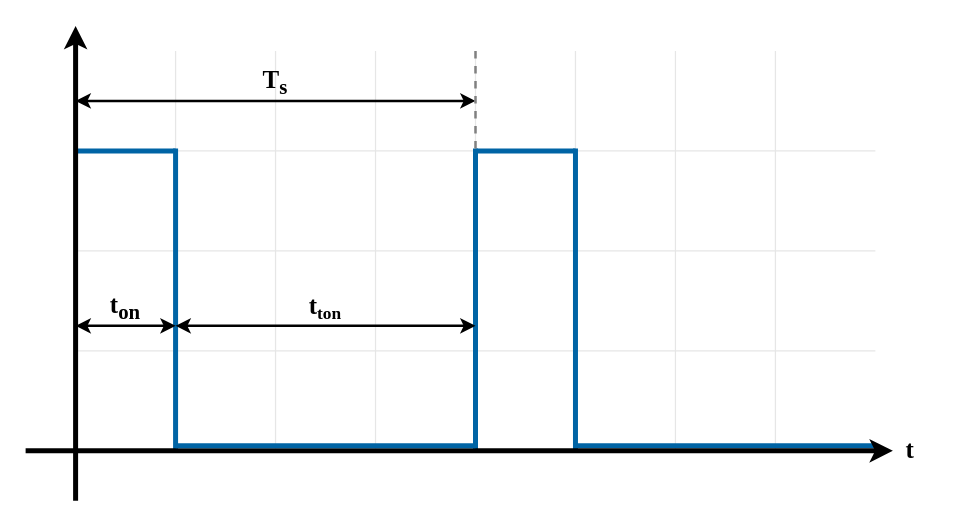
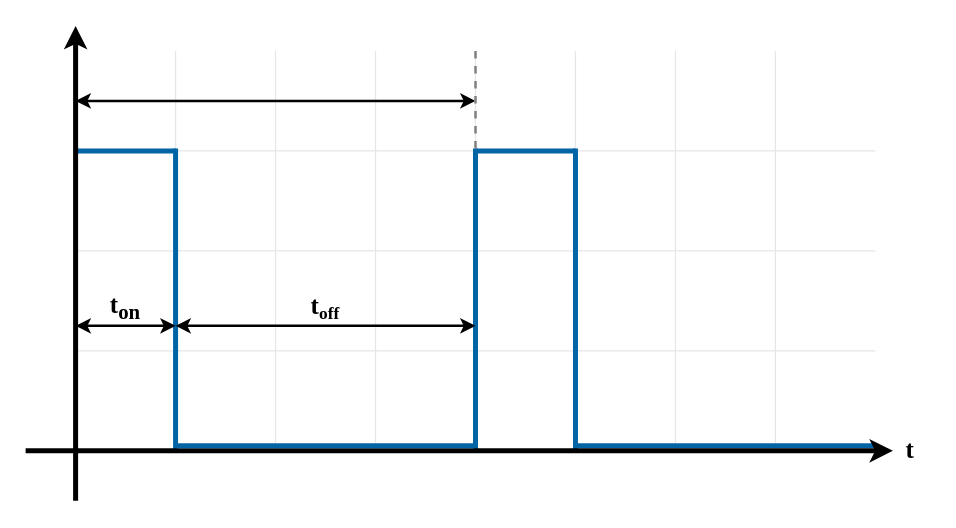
node "Ts": removed
node "tton": label "tton" -> "toff"
